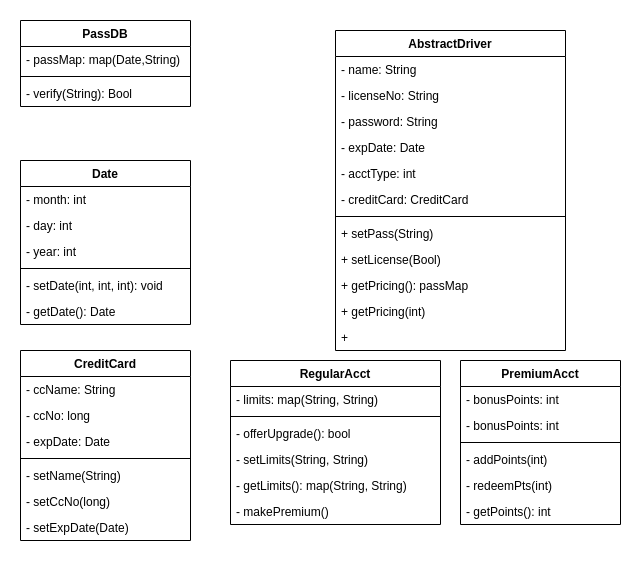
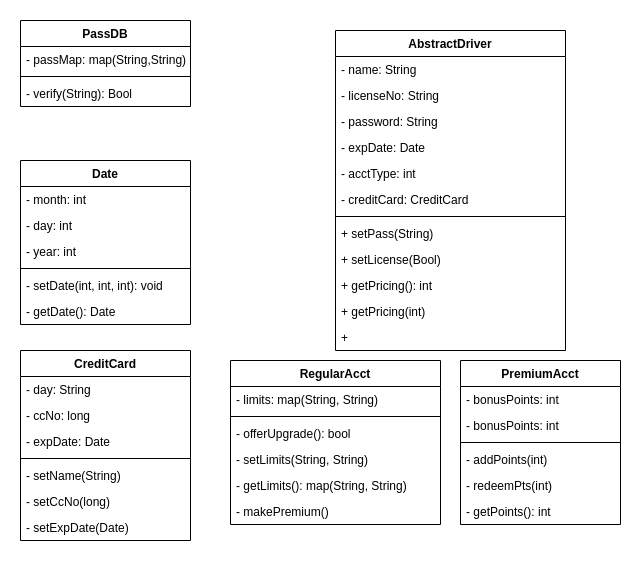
node "- passMap: map(Date,String)": label "- passMap: map(Date,String)" -> "- passMap: map(String,String)"
node "+ getPricing(): passMap": label "+ getPricing(): passMap" -> "+ getPricing(): int"
node "- ccName: String": label "- ccName: String" -> "- day: String"
